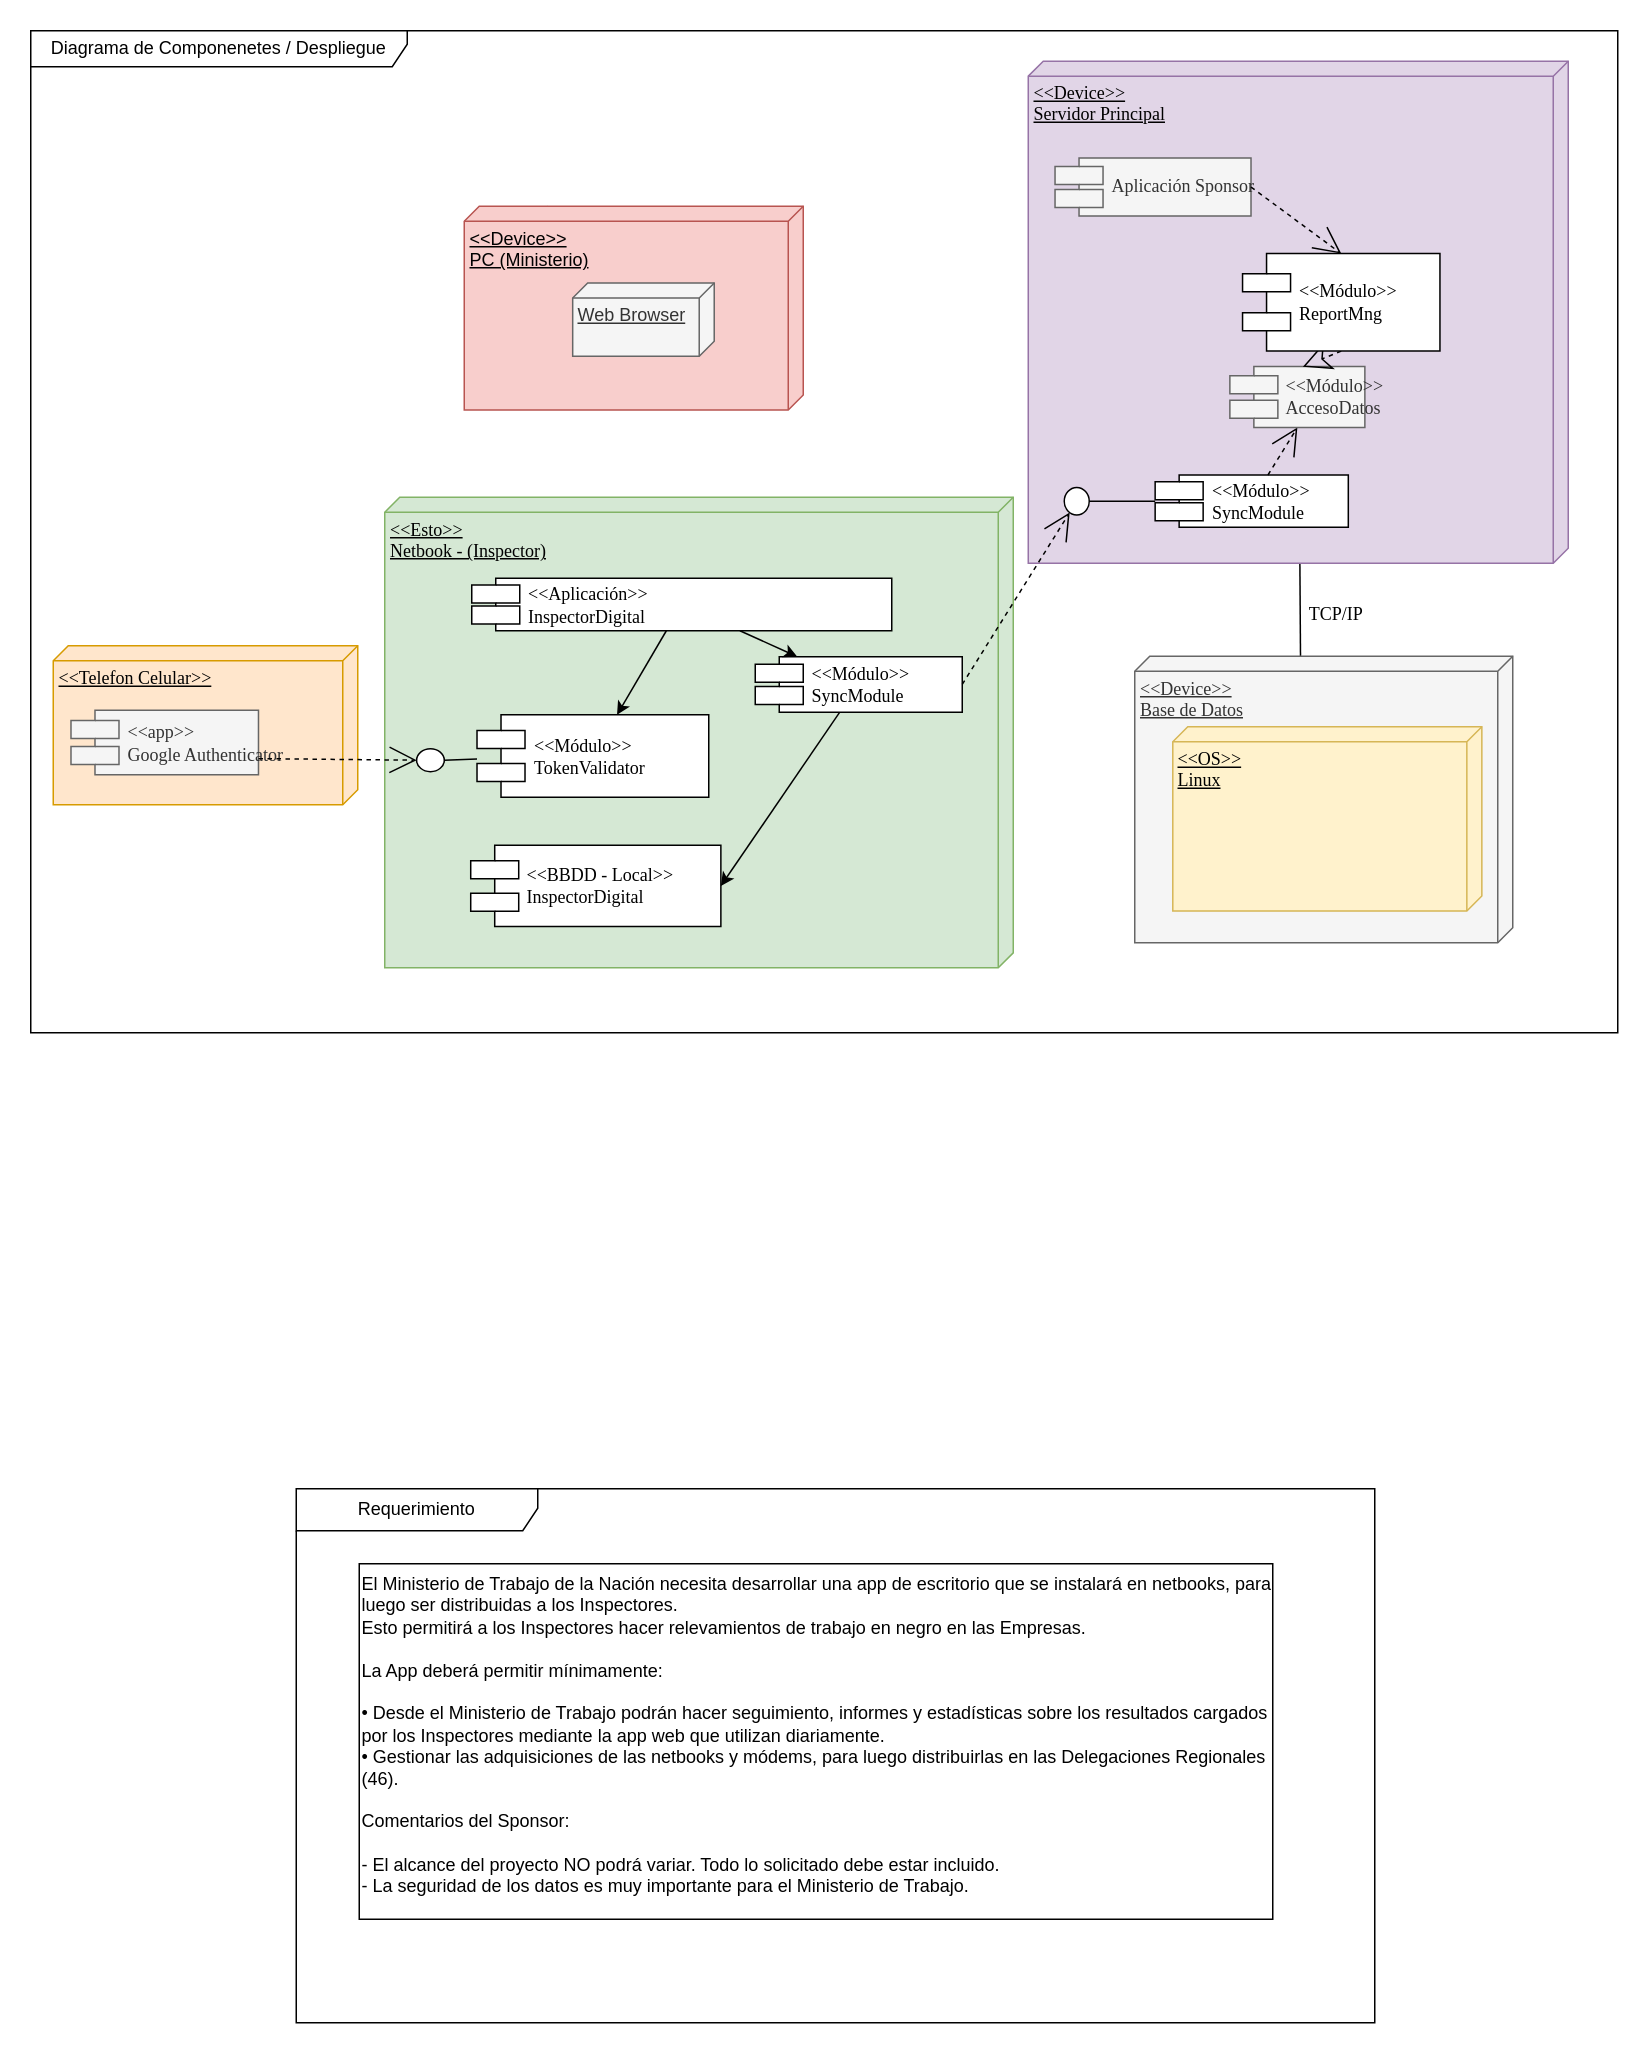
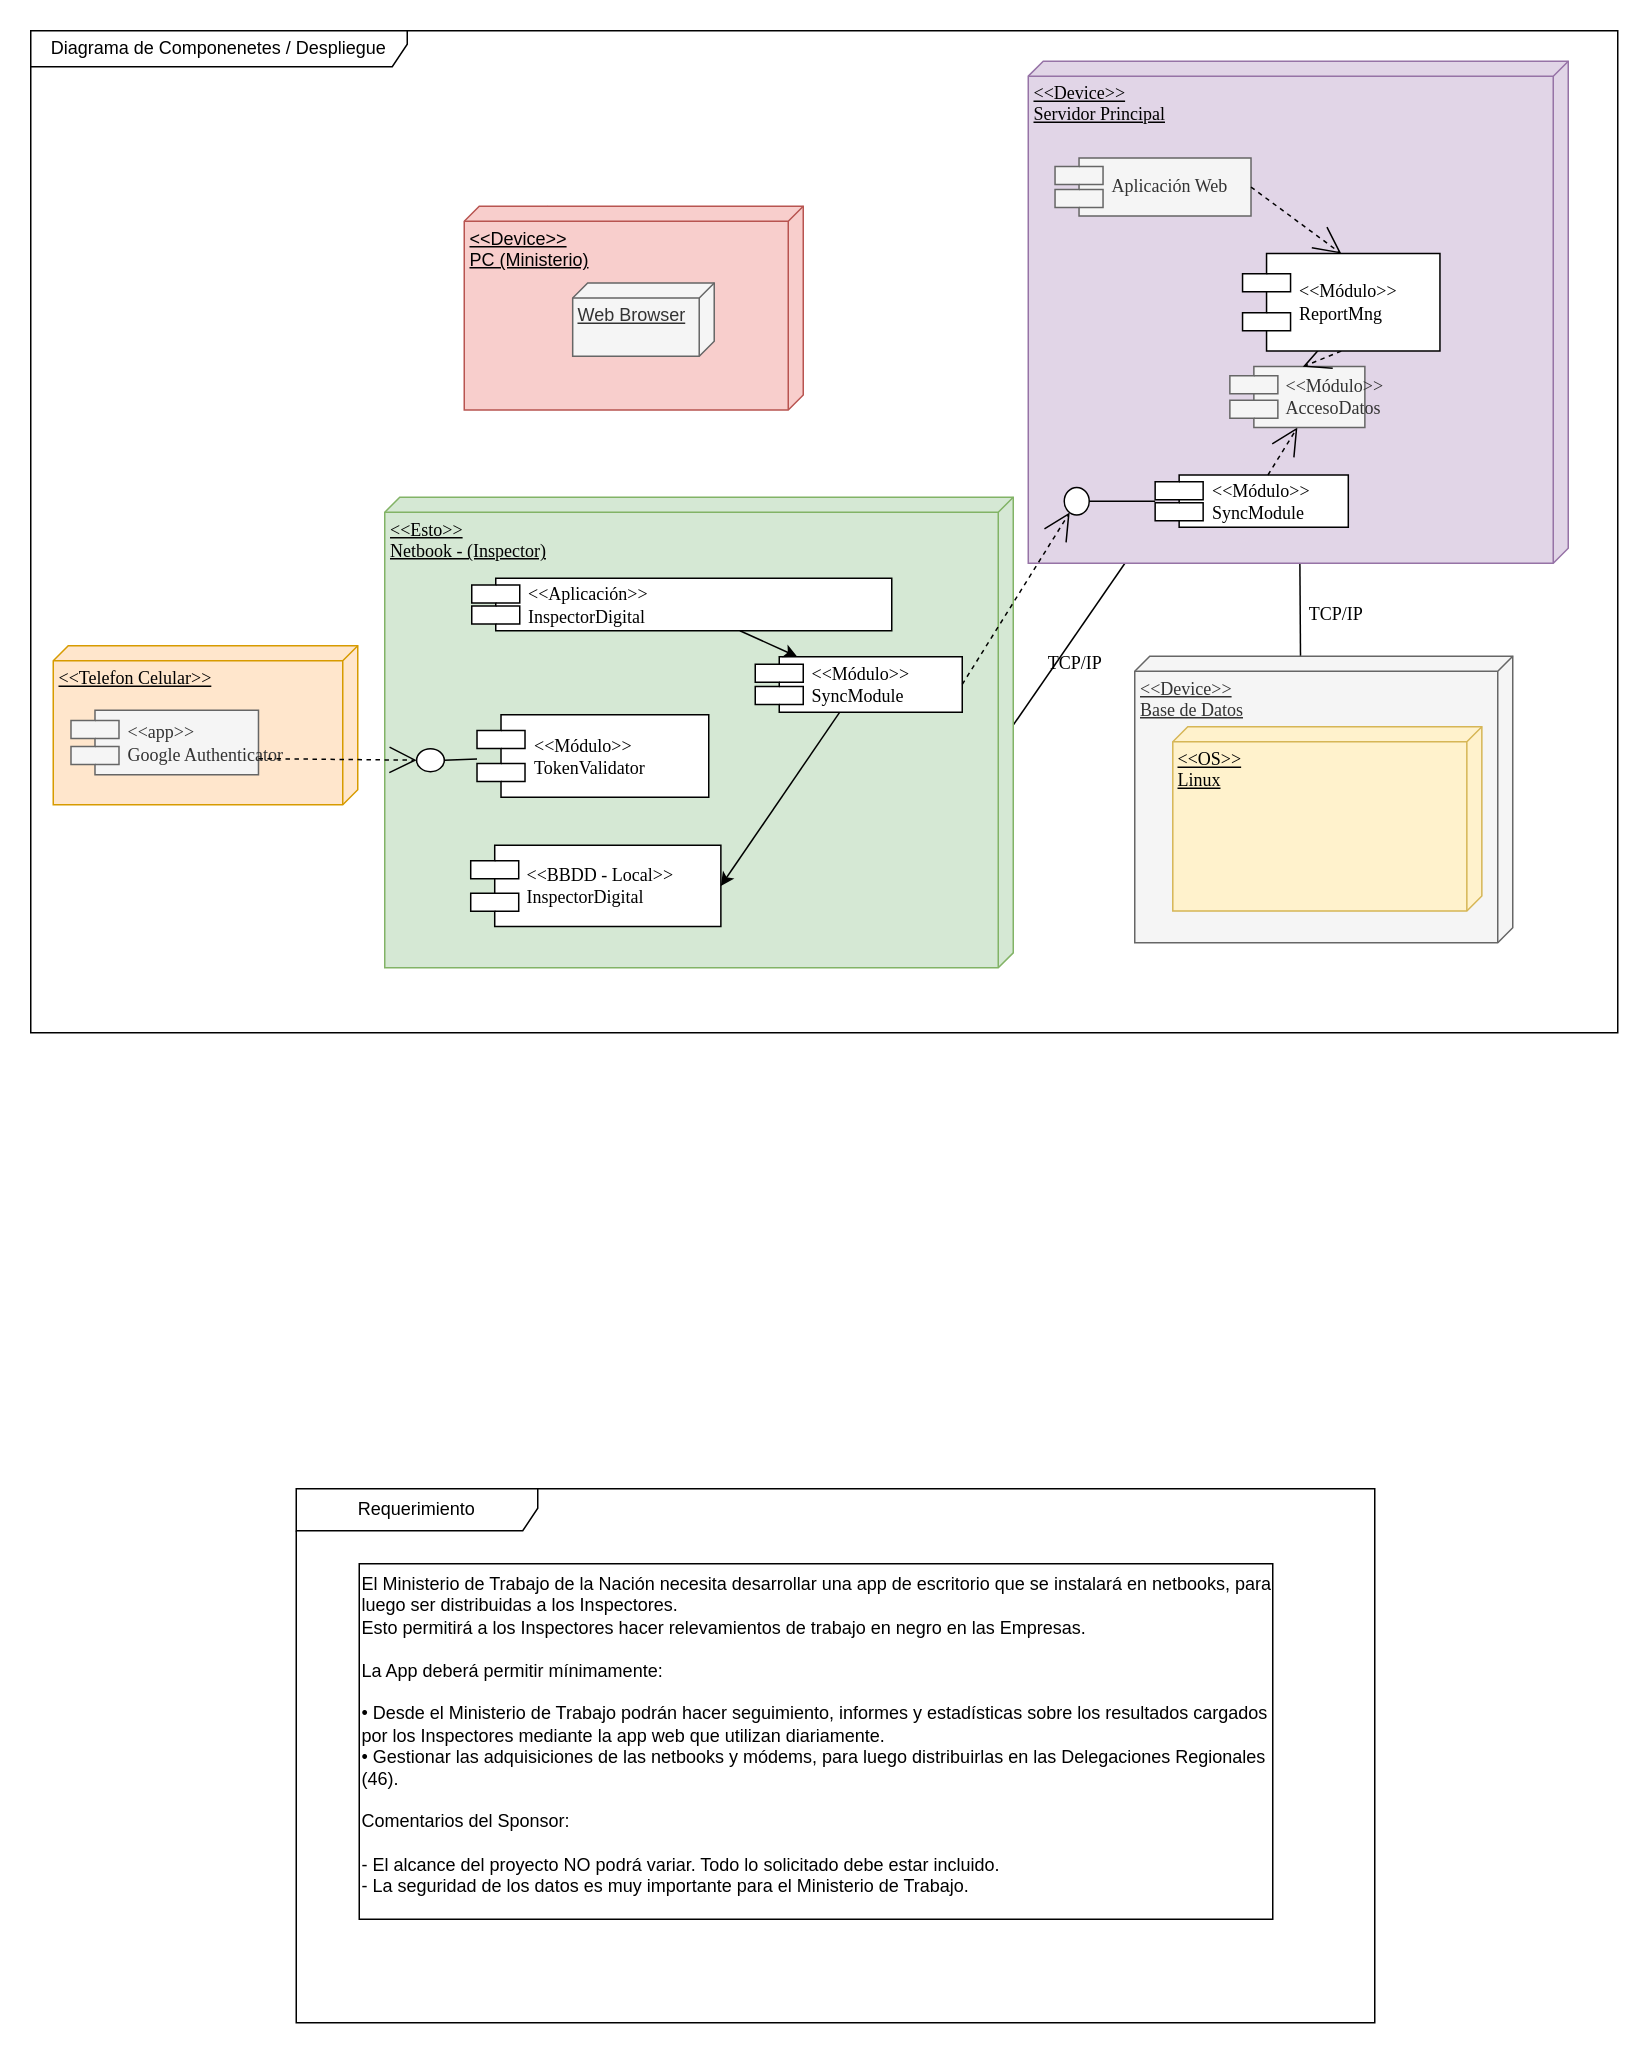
node "Aplicación Sponsor": label "Aplicación Sponsor" -> "Aplicación Web"
edge "<<Módulo>> ReportMng" -> "<<Módulo>> AccesoDatos": arrowhead classic -> open
edge "<<Device>> Servidor Principal" -- "<<Esto>> Netbook - (Inspector)": added, label "TCP/IP"
edge "<<Aplicación>> InspectorDigital" -> "<<Módulo>> TokenValidator": removed
